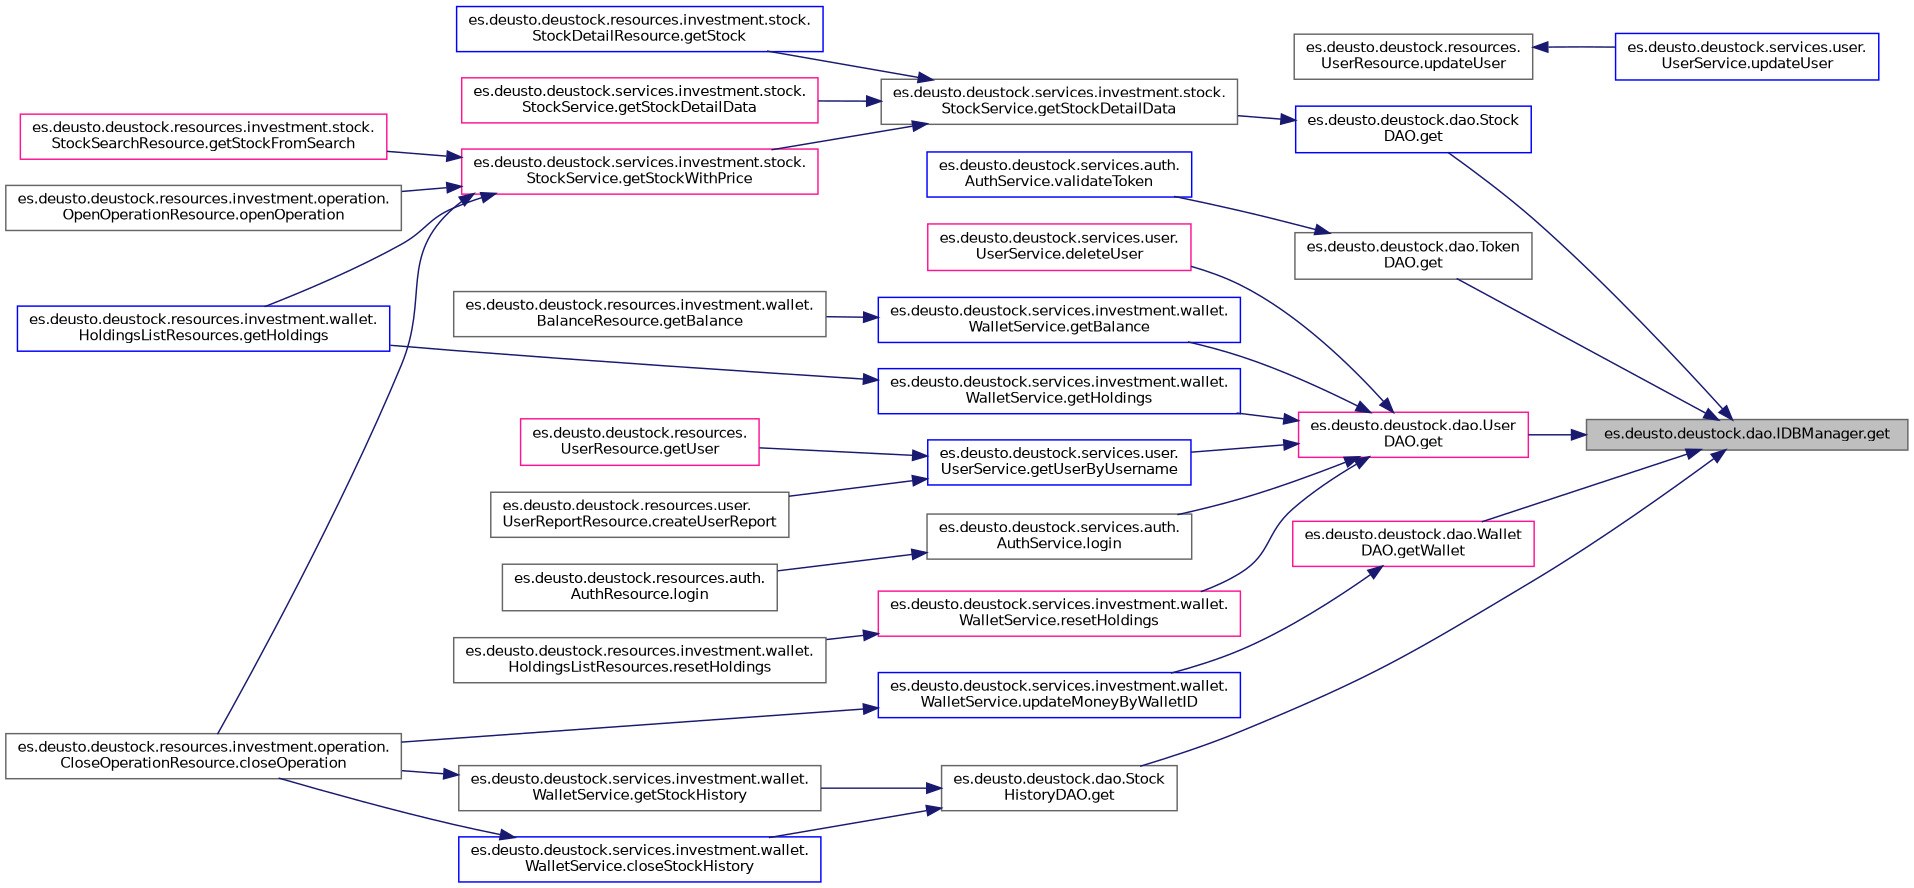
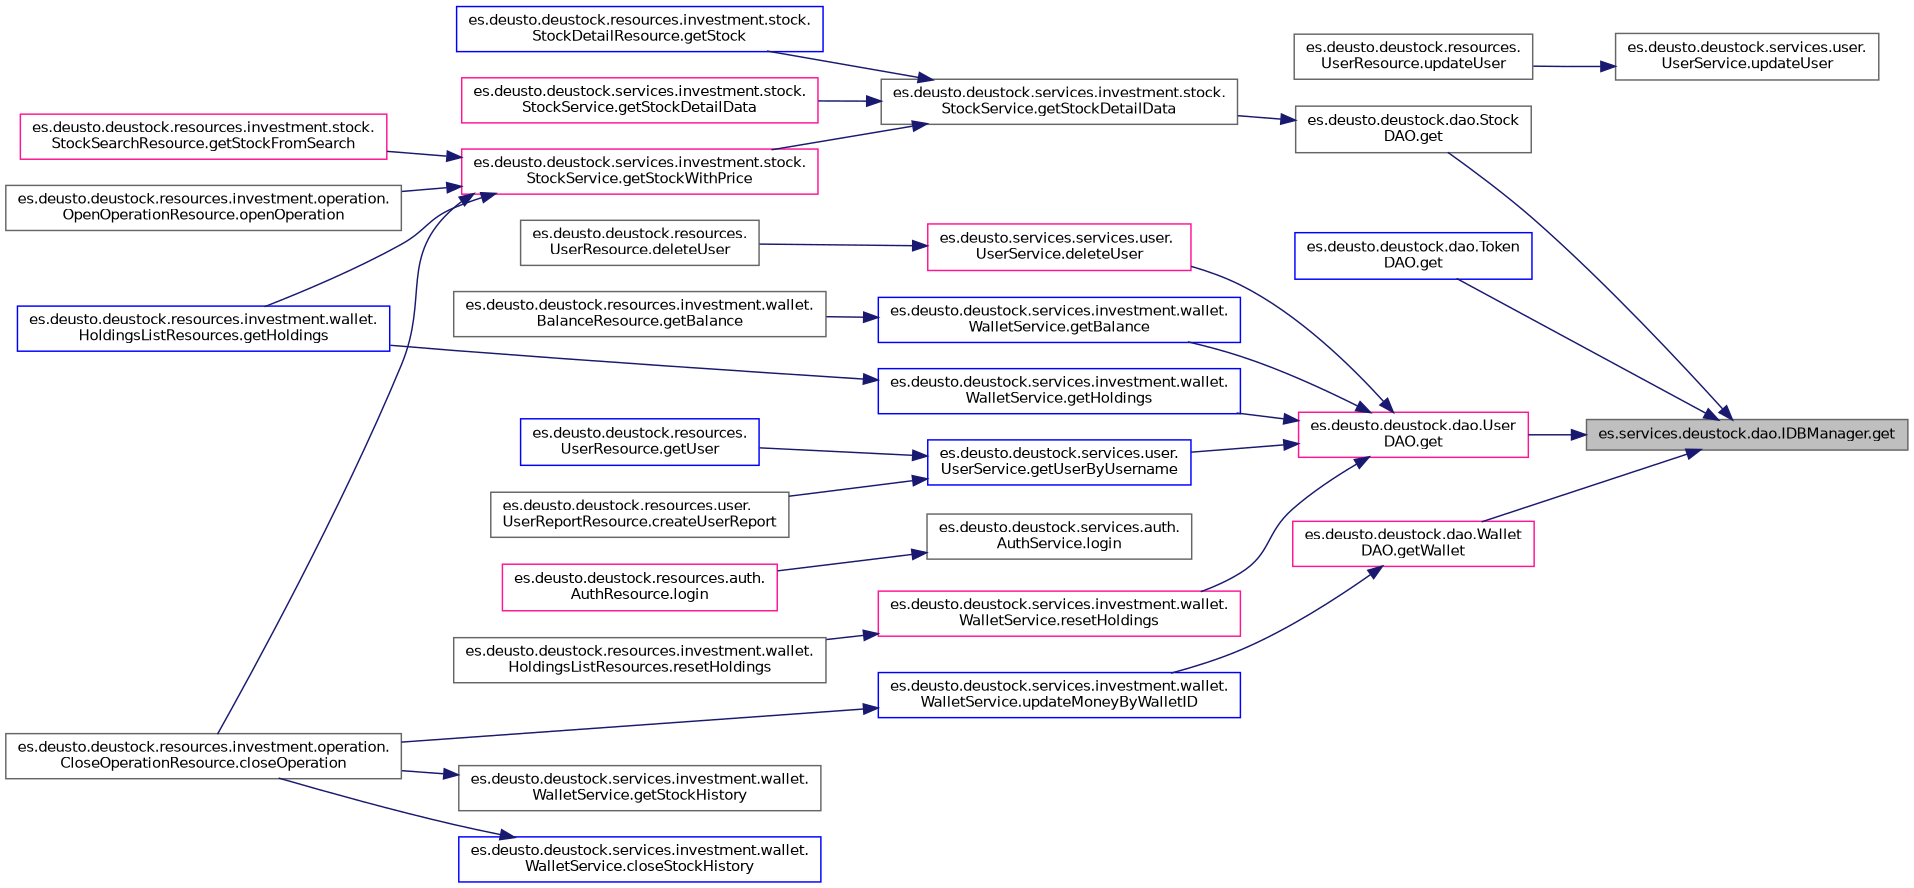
edge "es.deusto.deustock.services.user. UserService.updateUser" -> "es.deusto.deustock.resources. UserResource.updateUser": reversed
node "es.deusto.deustock.services.user. UserService.updateUser": color blue -> gray40
node "es.deusto.deustock.dao.Stock DAO.get": color blue -> gray40
node "es.deusto.deustock.services.auth. AuthService.validateToken": removed
node "es.deusto.deustock.resources. UserResource.deleteUser": added
node "es.deusto.deustock.services.user. UserService.deleteUser": label "es.deusto.deustock.services.user. UserService.deleteUser" -> "es.deusto.services.services.user. UserService.deleteUser"
node "es.deusto.deustock.dao.Token DAO.get": color gray40 -> blue
node "es.deusto.deustock.dao.IDBManager.get": label "es.deusto.deustock.dao.IDBManager.get" -> "es.services.deustock.dao.IDBManager.get"
node "es.deusto.deustock.resources. UserResource.getUser": color deeppink -> blue
edge "es.deusto.deustock.services.auth. AuthService.login" -> "es.deusto.deustock.dao.User DAO.get": removed
node "es.deusto.deustock.resources.auth. AuthResource.login": color gray40 -> deeppink
node "es.deusto.deustock.dao.Stock HistoryDAO.get": removed
